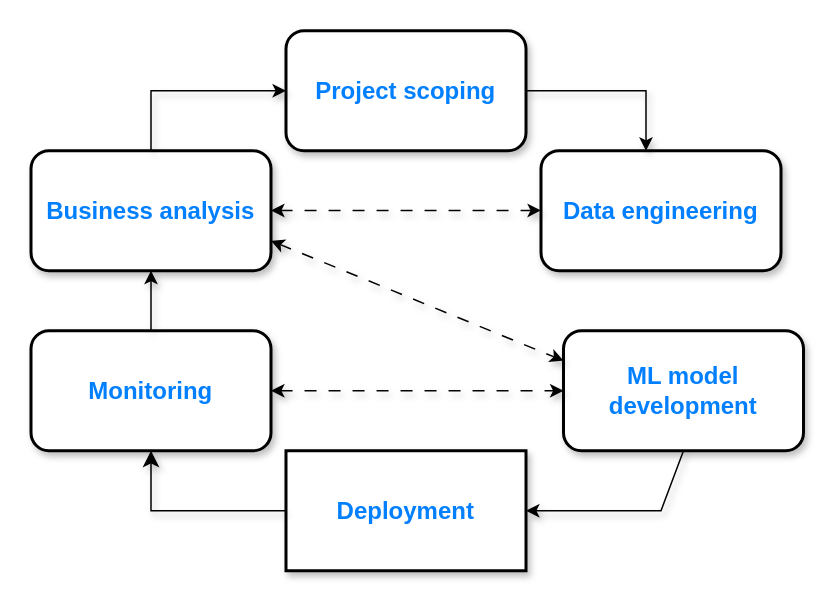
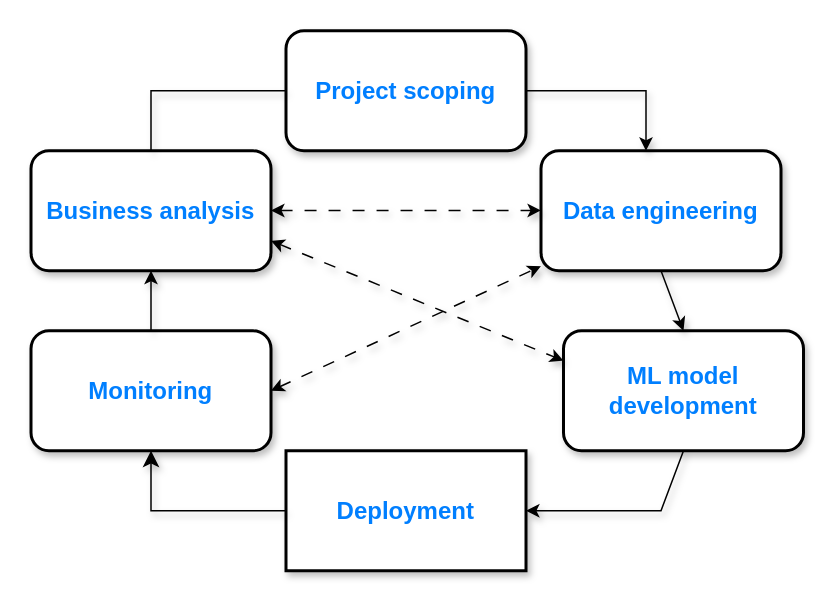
edge "Business analysis" -> "Project scoping": arrowhead classic -> none
edge "Data engineering" -> "ML model development": added
edge "Monitoring" -- "ML model development": now "Monitoring" -- "Data engineering"
